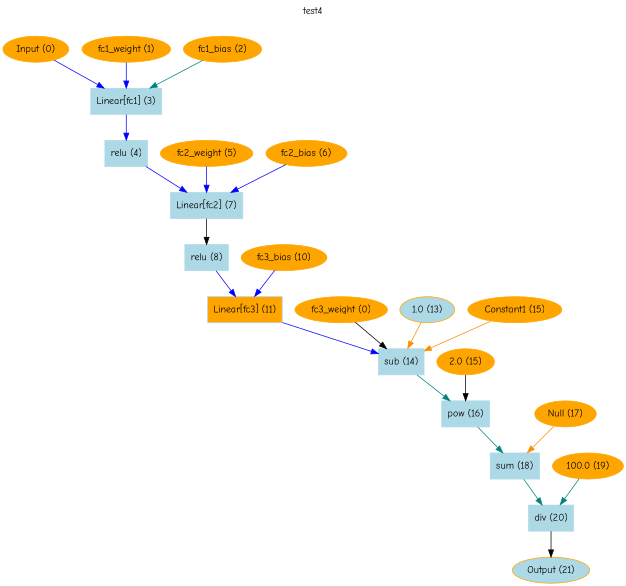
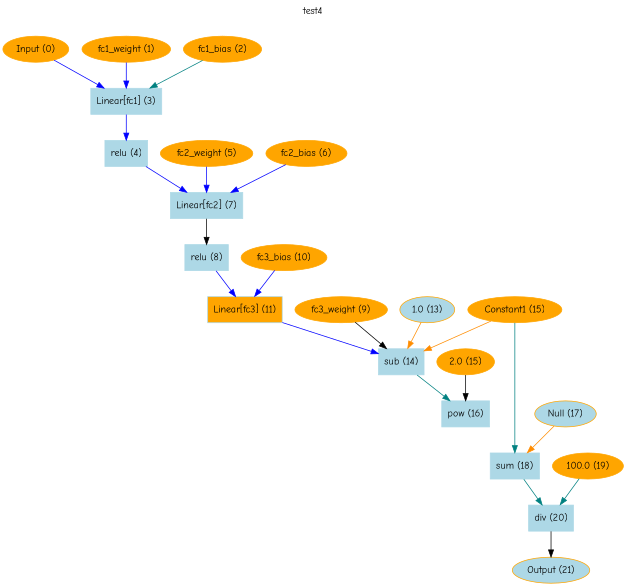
node "fc3_weight (0)": label "fc3_weight (0)" -> "fc3_weight (9)"
node "Null (17)": fillcolor orange -> lightblue
edge "pow (16)" -> "sum (18)": now "Constant1 (15)" -> "sum (18)"
